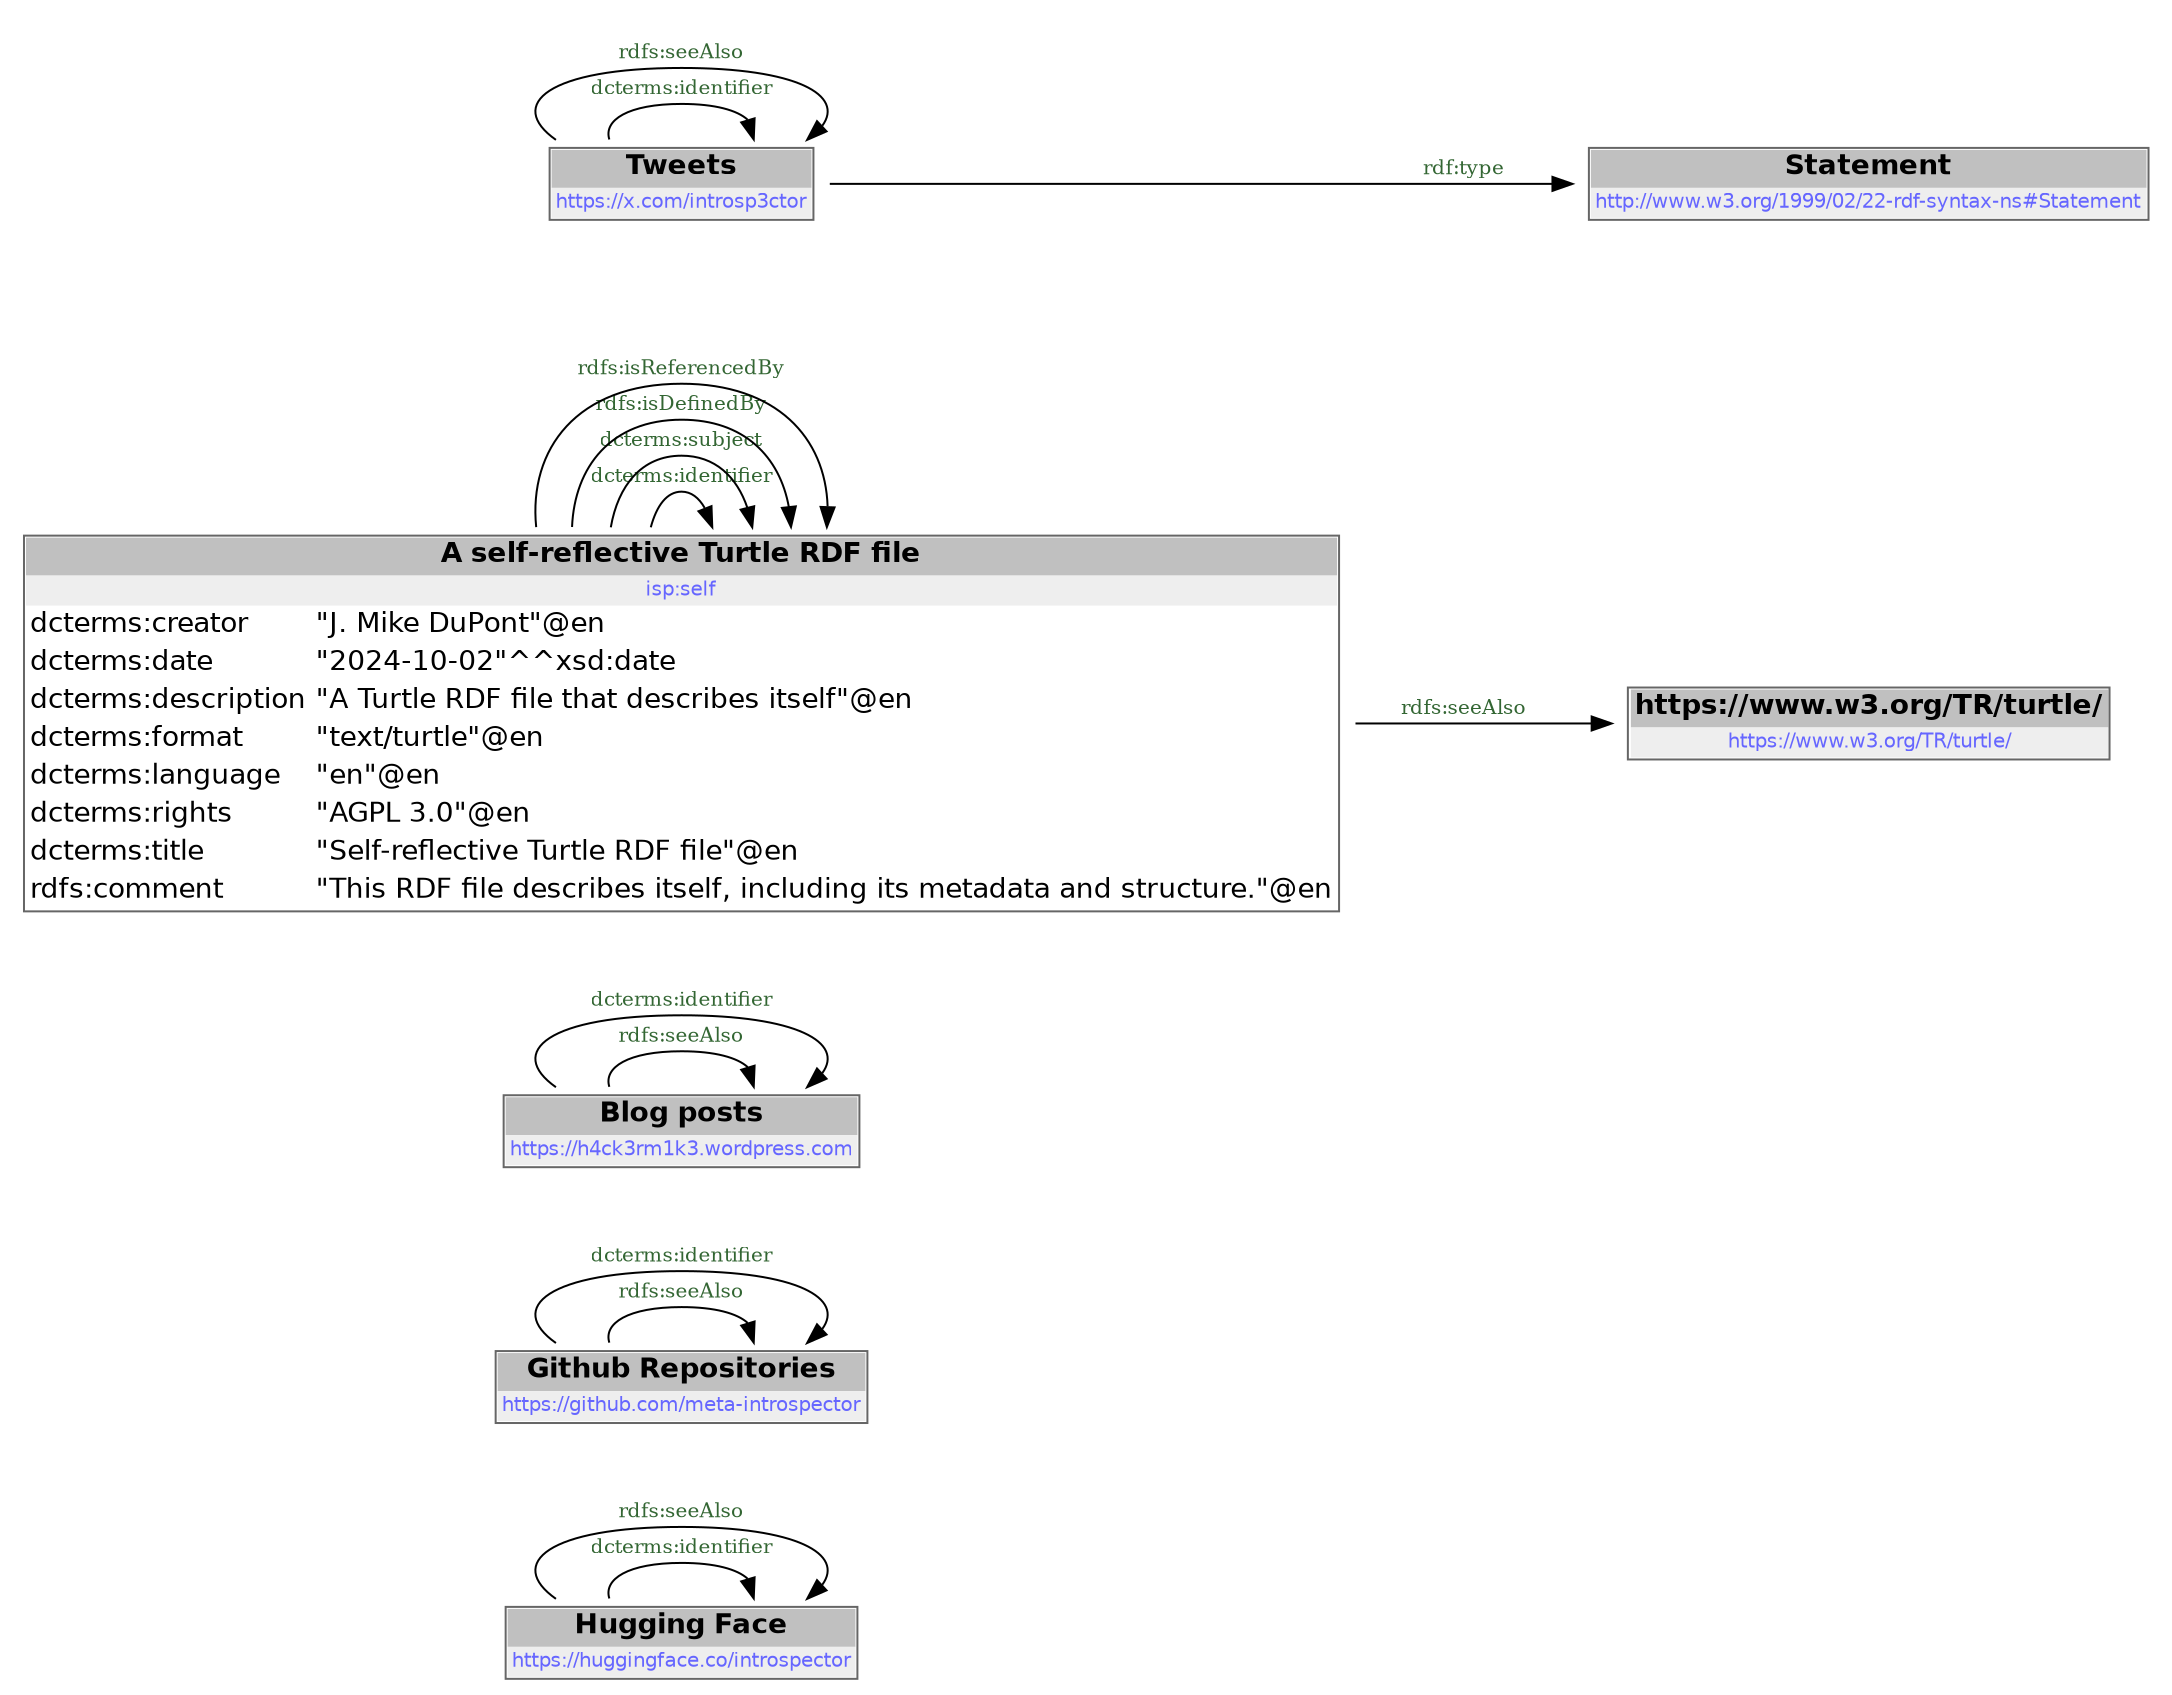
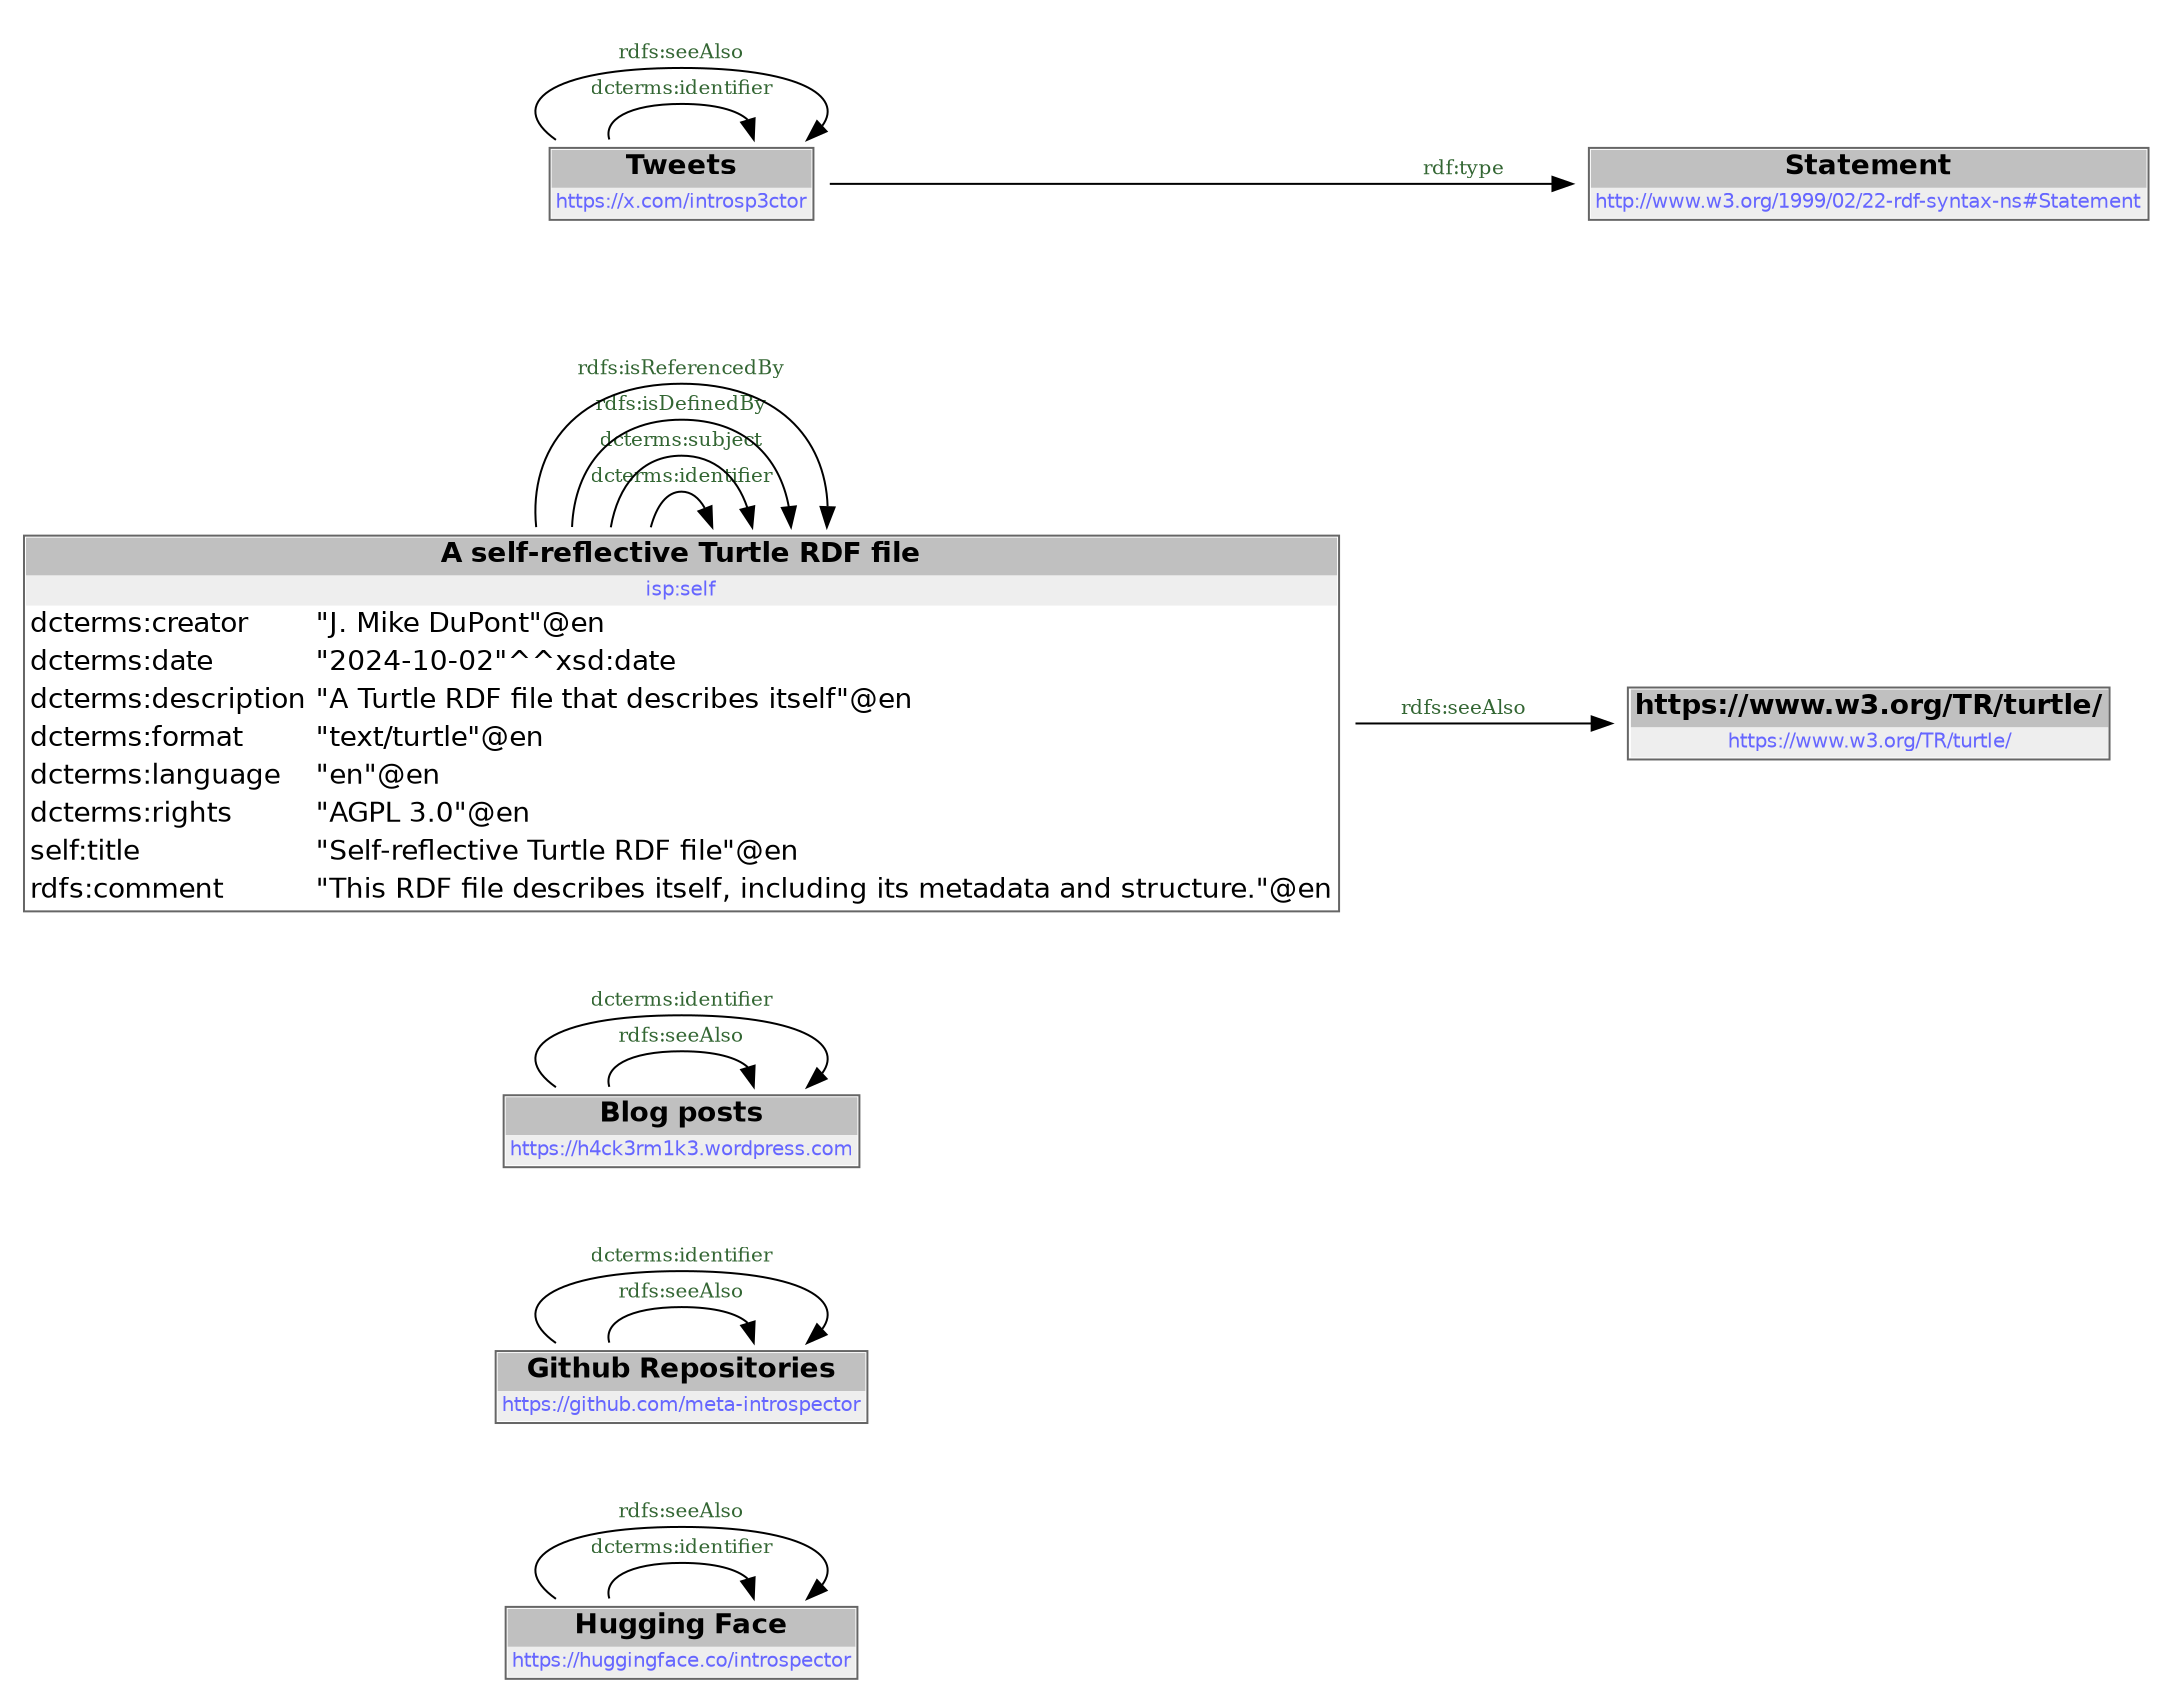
node "A self-reflective Turtle RDF file": text "dcterms:title" -> "self:title"
